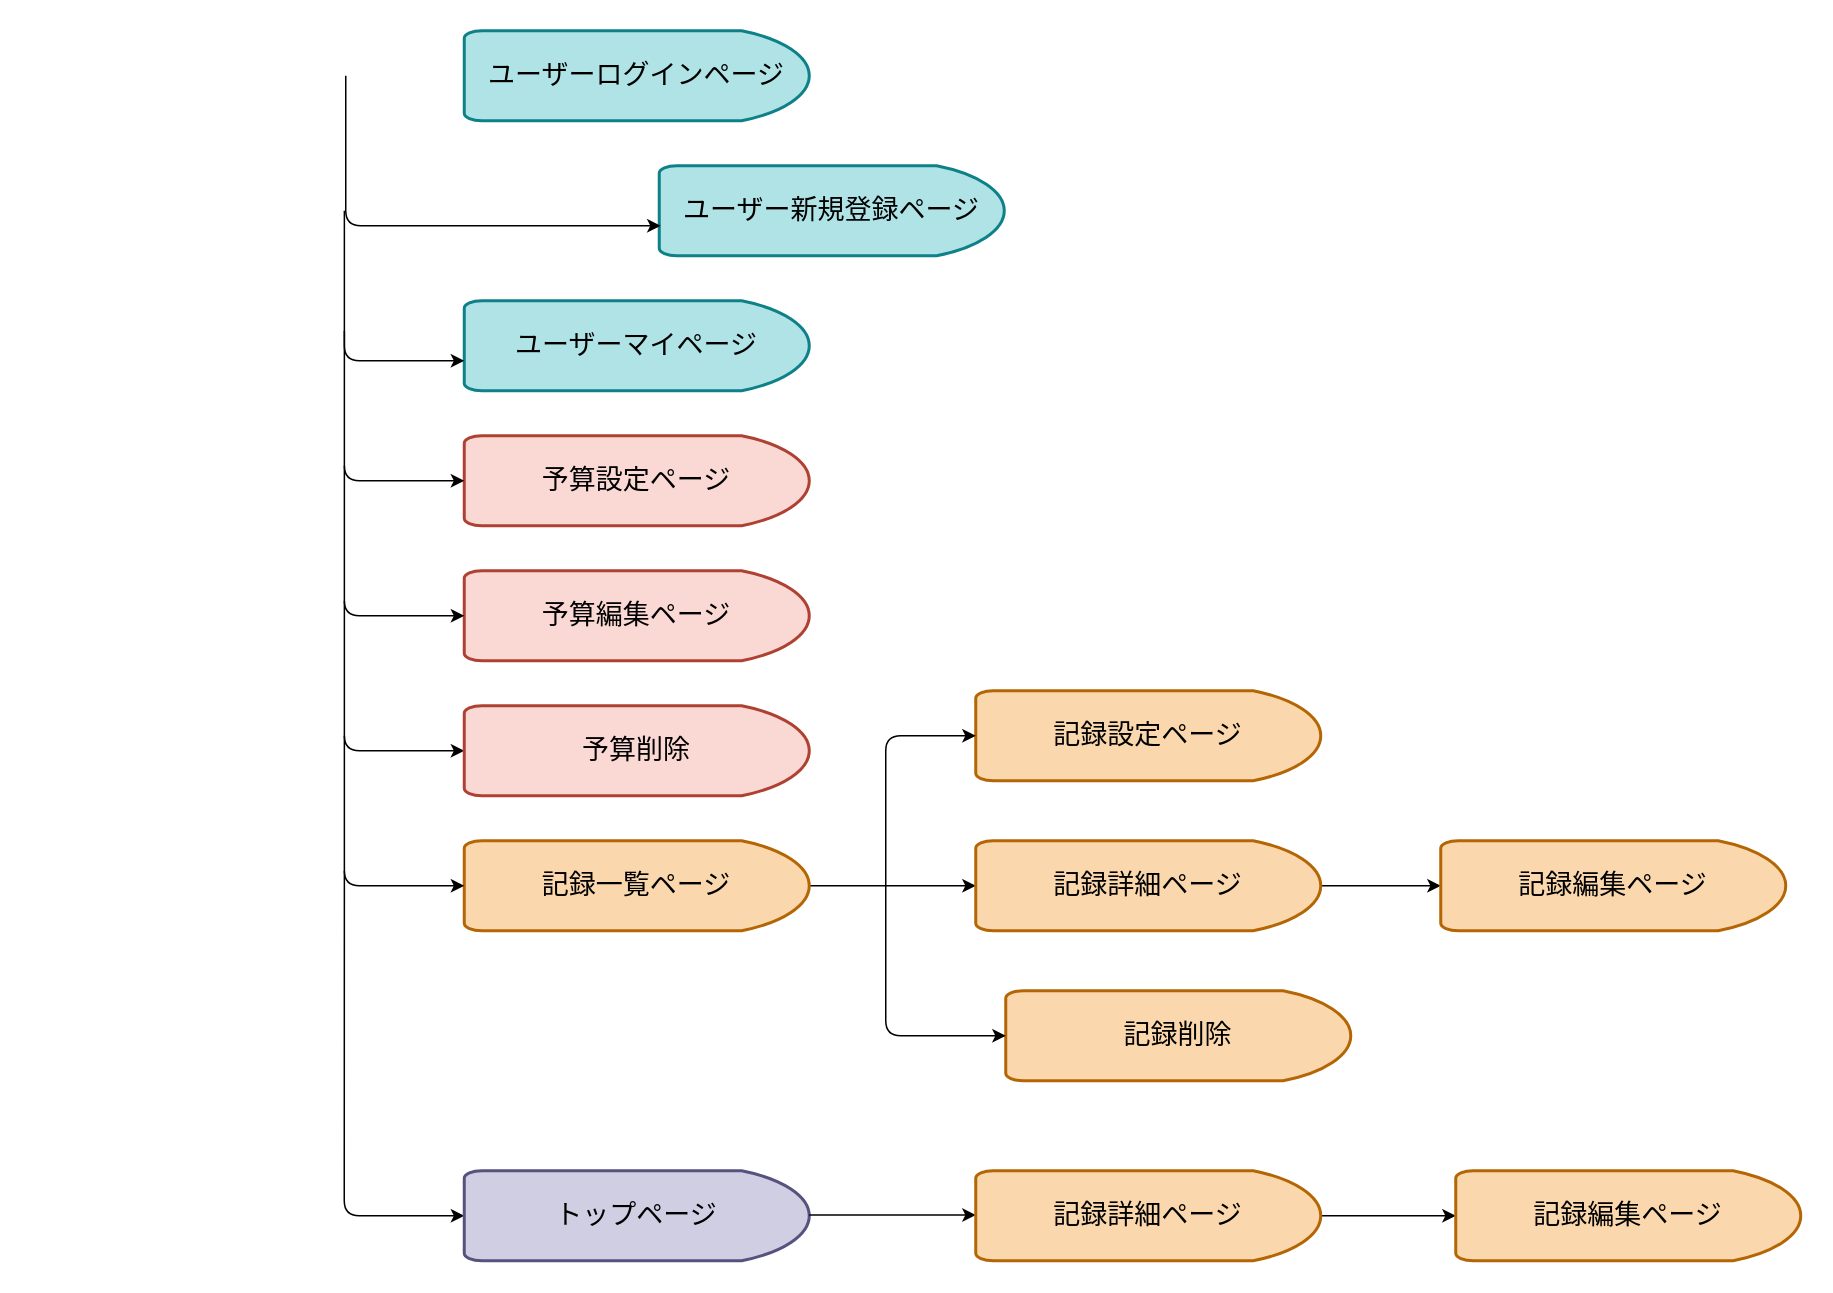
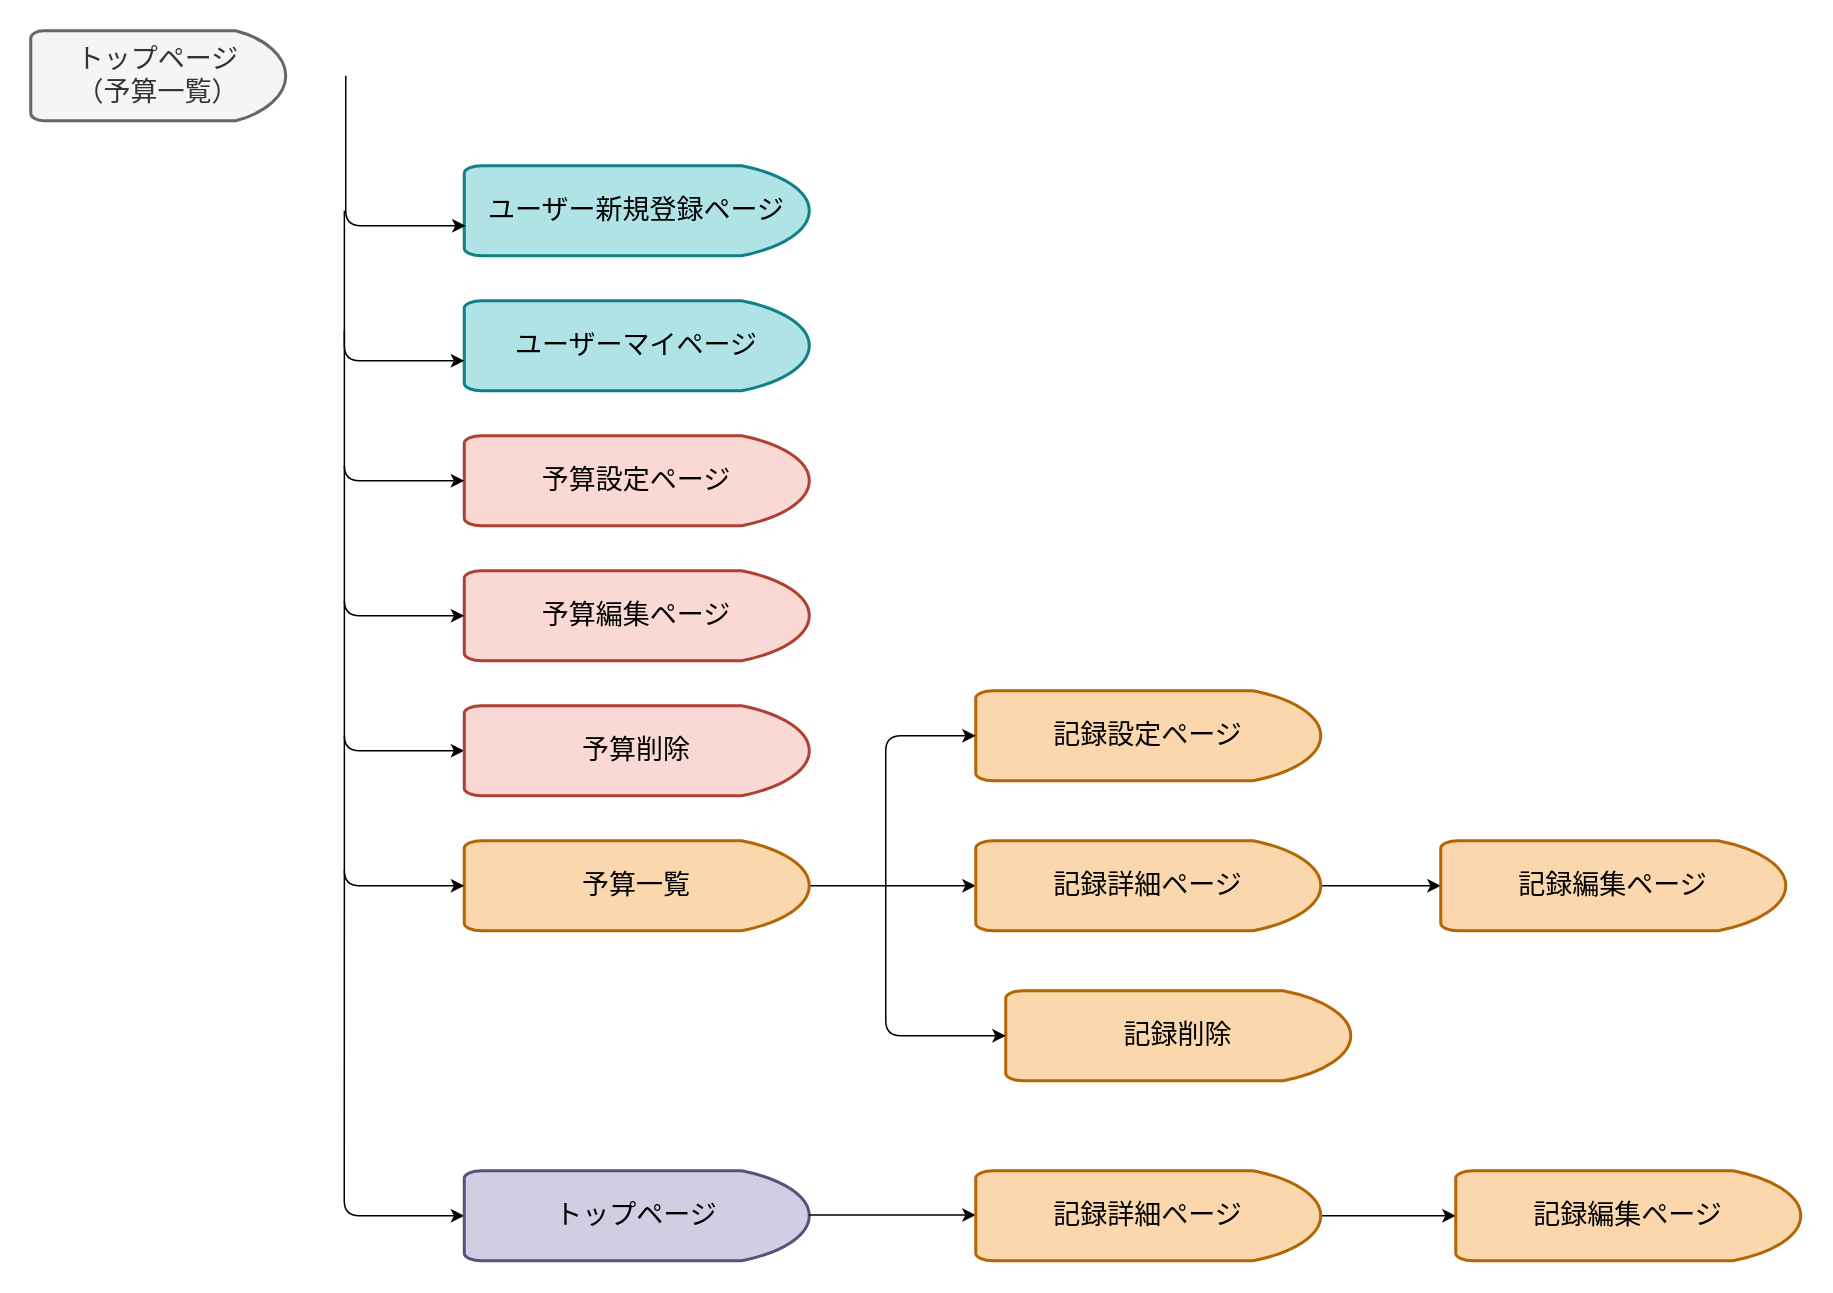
node "トップページ （予算一覧）": added
node "ユーザーログインページ": removed
node "ユーザー新規登録ページ": moved (832, 211) -> (637, 211)
node "記録一覧ページ": label "記録一覧ページ" -> "予算一覧"
